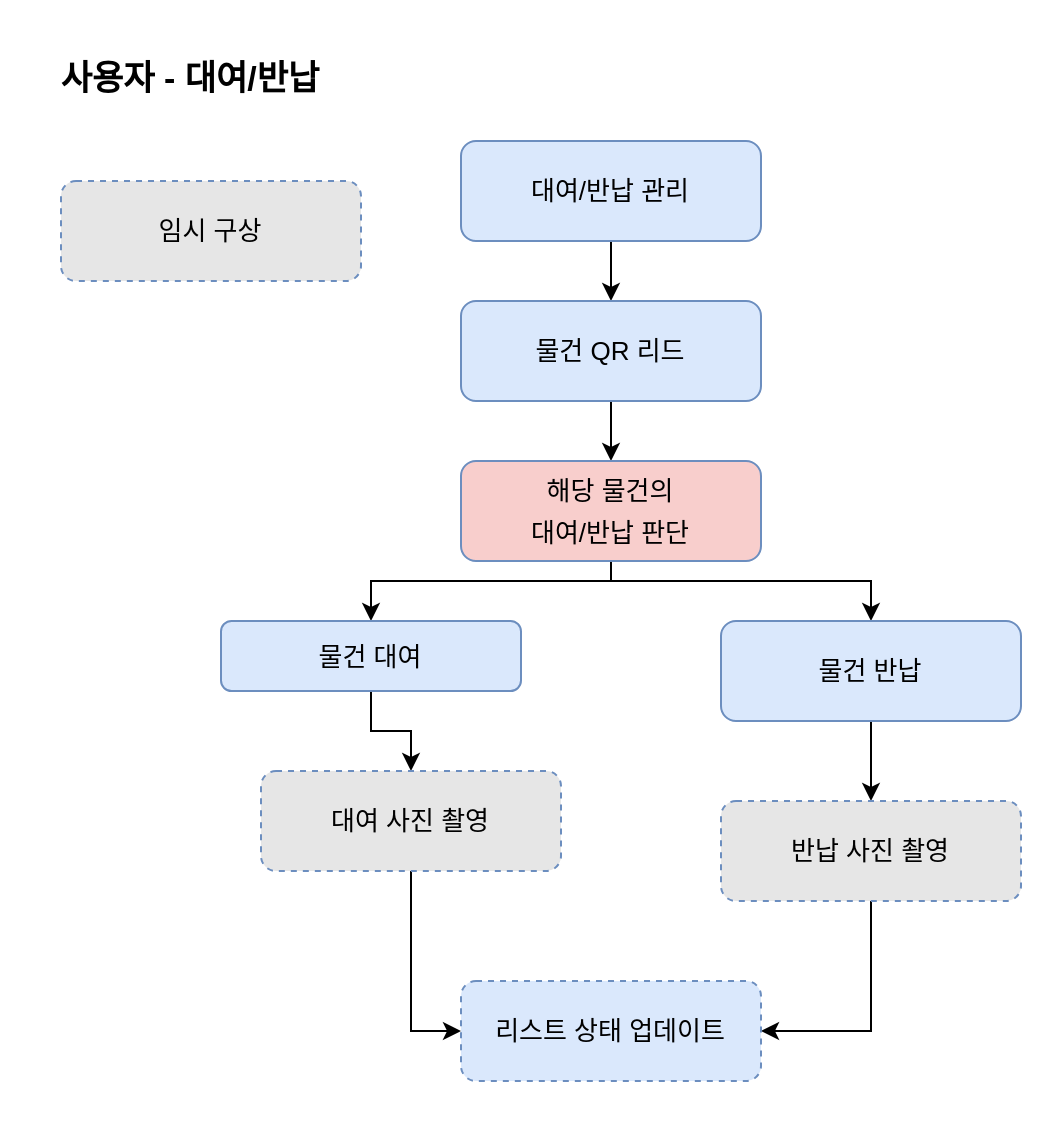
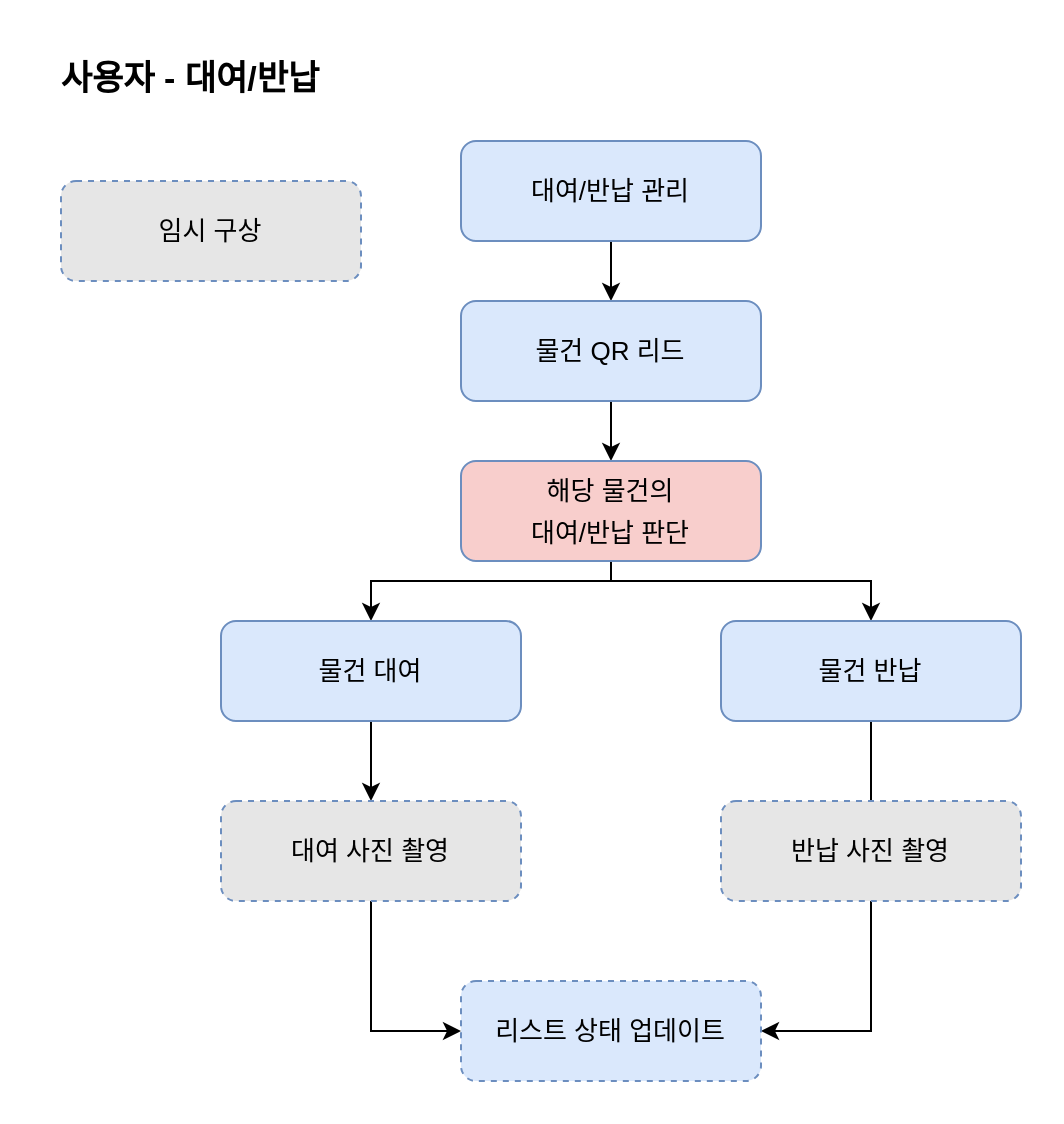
node "물건 대여": size 300x70 -> 300x100
edge "물건 반납" -> "반납 사진 촬영": arrowhead classic -> none
node "대여 사진 촬영": moved (411, 821) -> (371, 851)
